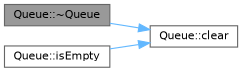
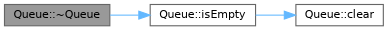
edge "Queue::~Queue" -> "Queue::clear": now "Queue::~Queue" -> "Queue::isEmpty"
